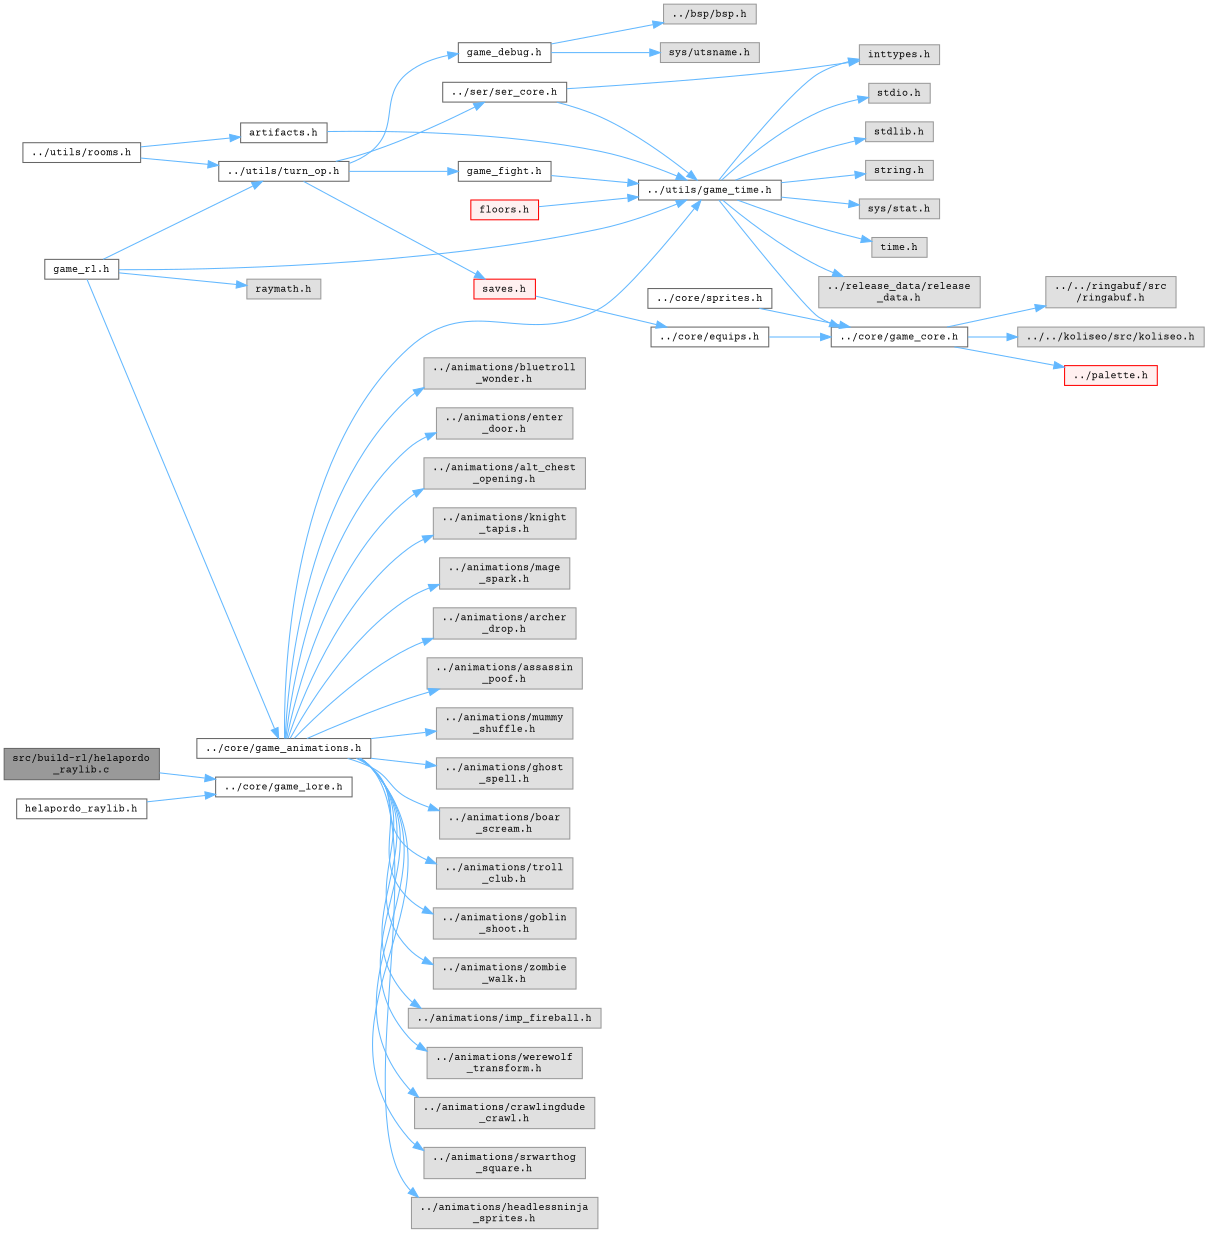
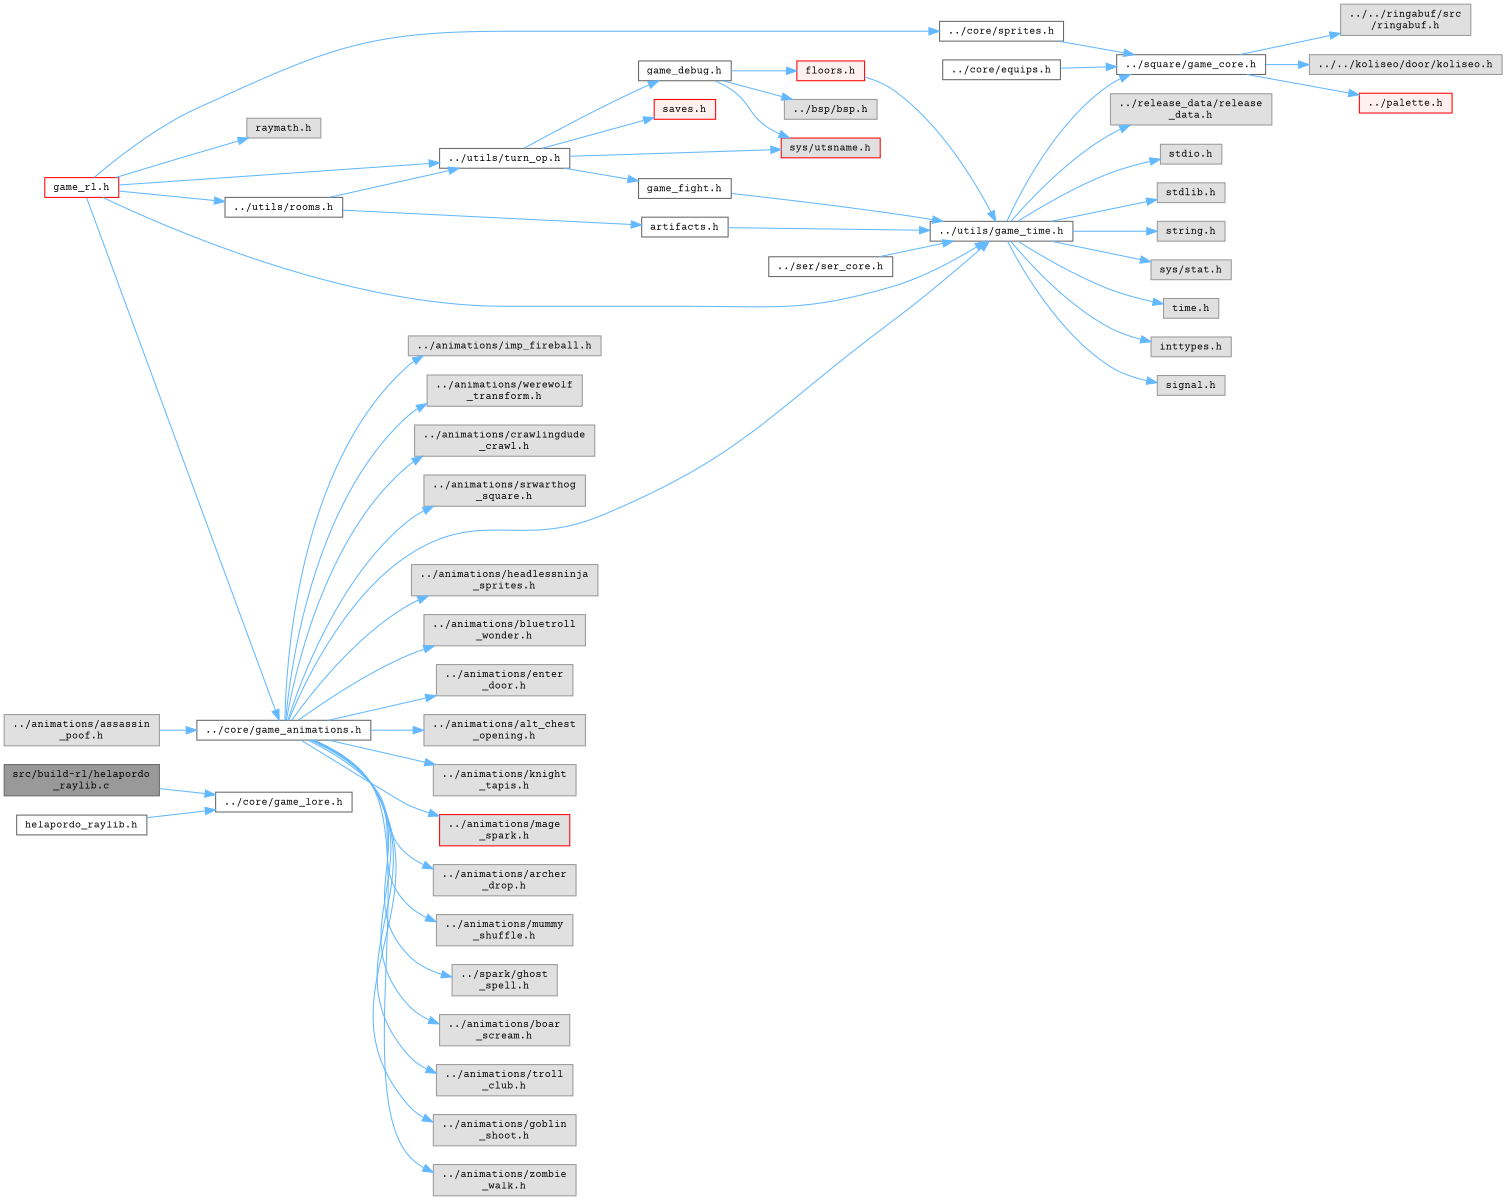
edge "game_rl.h" -> "../core/sprites.h": added
node "sys/utsname.h": color grey60 -> red
edge "game_debug.h" -> "floors.h": added
edge "../ser/ser_core.h" -> "inttypes.h": removed
edge "../utils/turn_op.h" -> "../ser/ser_core.h": now "../utils/turn_op.h" -> "sys/utsname.h"
edge "game_rl.h" -> "../utils/rooms.h": added
node "game_rl.h": color grey40 -> red
edge "saves.h" -> "../core/equips.h": removed
node "../core/game_core.h": label "../core/game_core.h" -> "../square/game_core.h"
node "../../koliseo/src/koliseo.h": label "../../koliseo/src/koliseo.h" -> "../../koliseo/door/koliseo.h"
node "signal.h": added
node "../animations/mage _spark.h": color grey60 -> red
edge "../core/game_animations.h" -> "../animations/assassin _poof.h": reversed
node "../animations/ghost _spell.h": label "../animations/ghost _spell.h" -> "../spark/ghost _spell.h"
